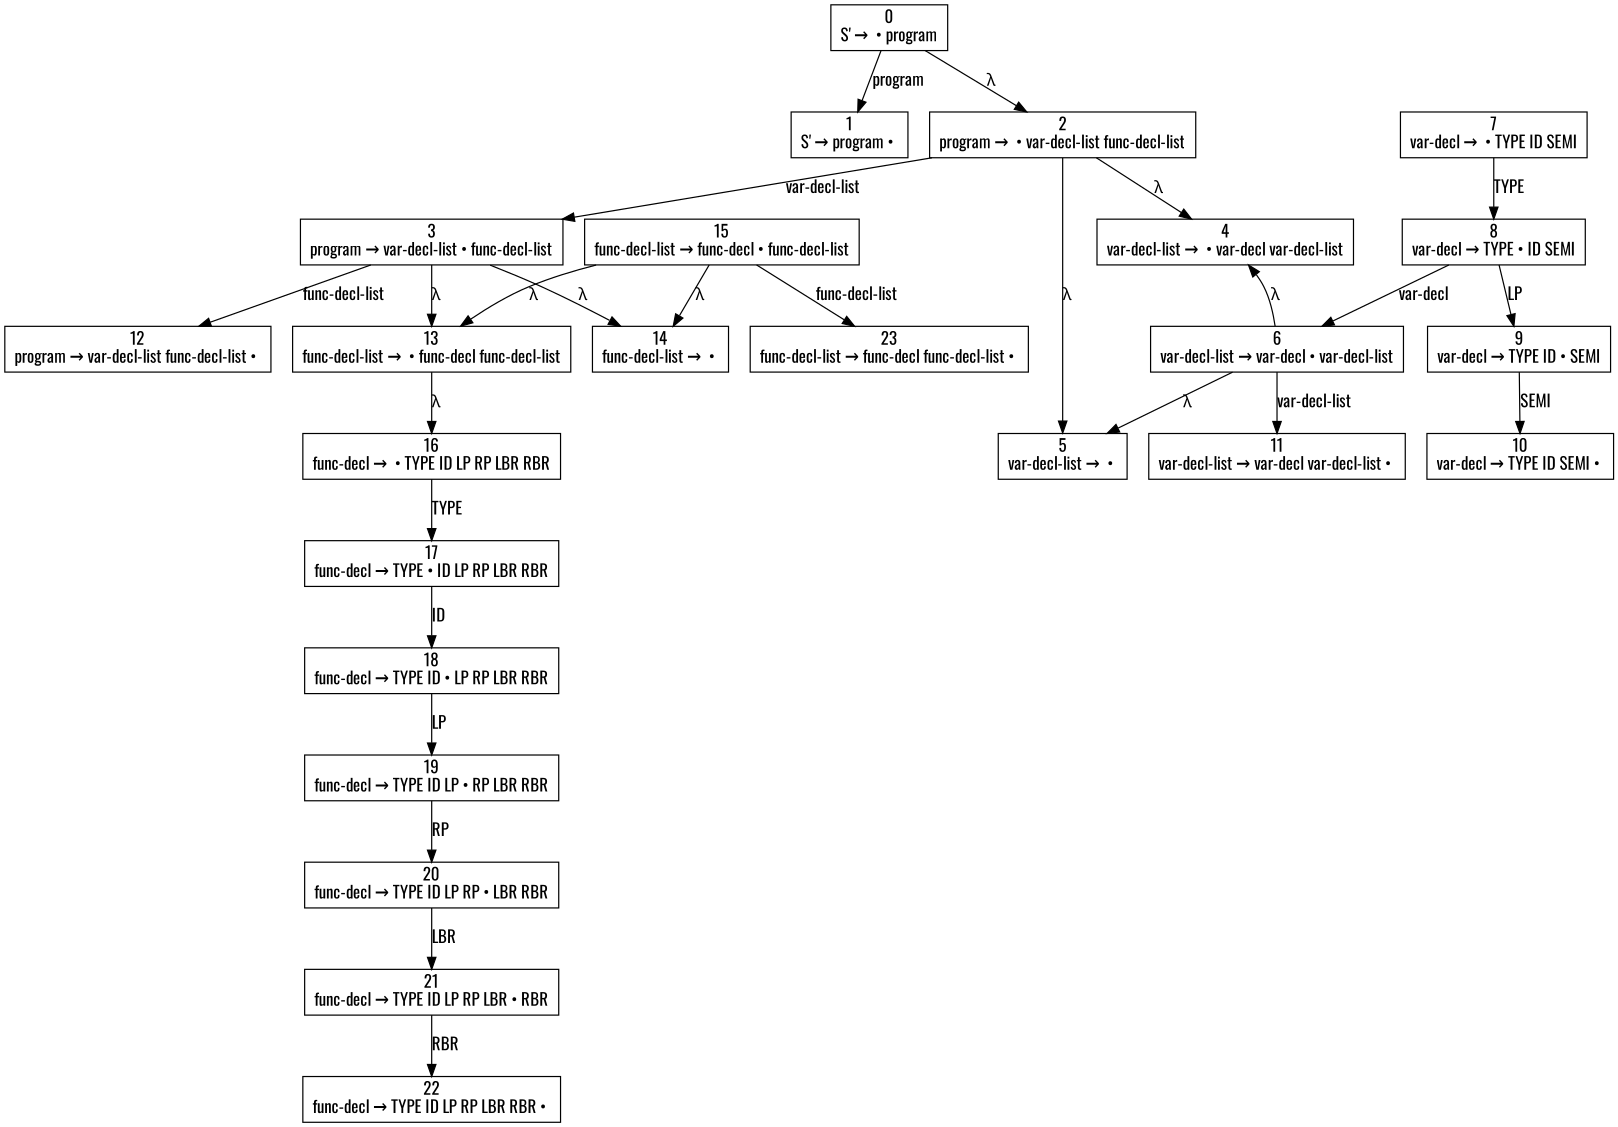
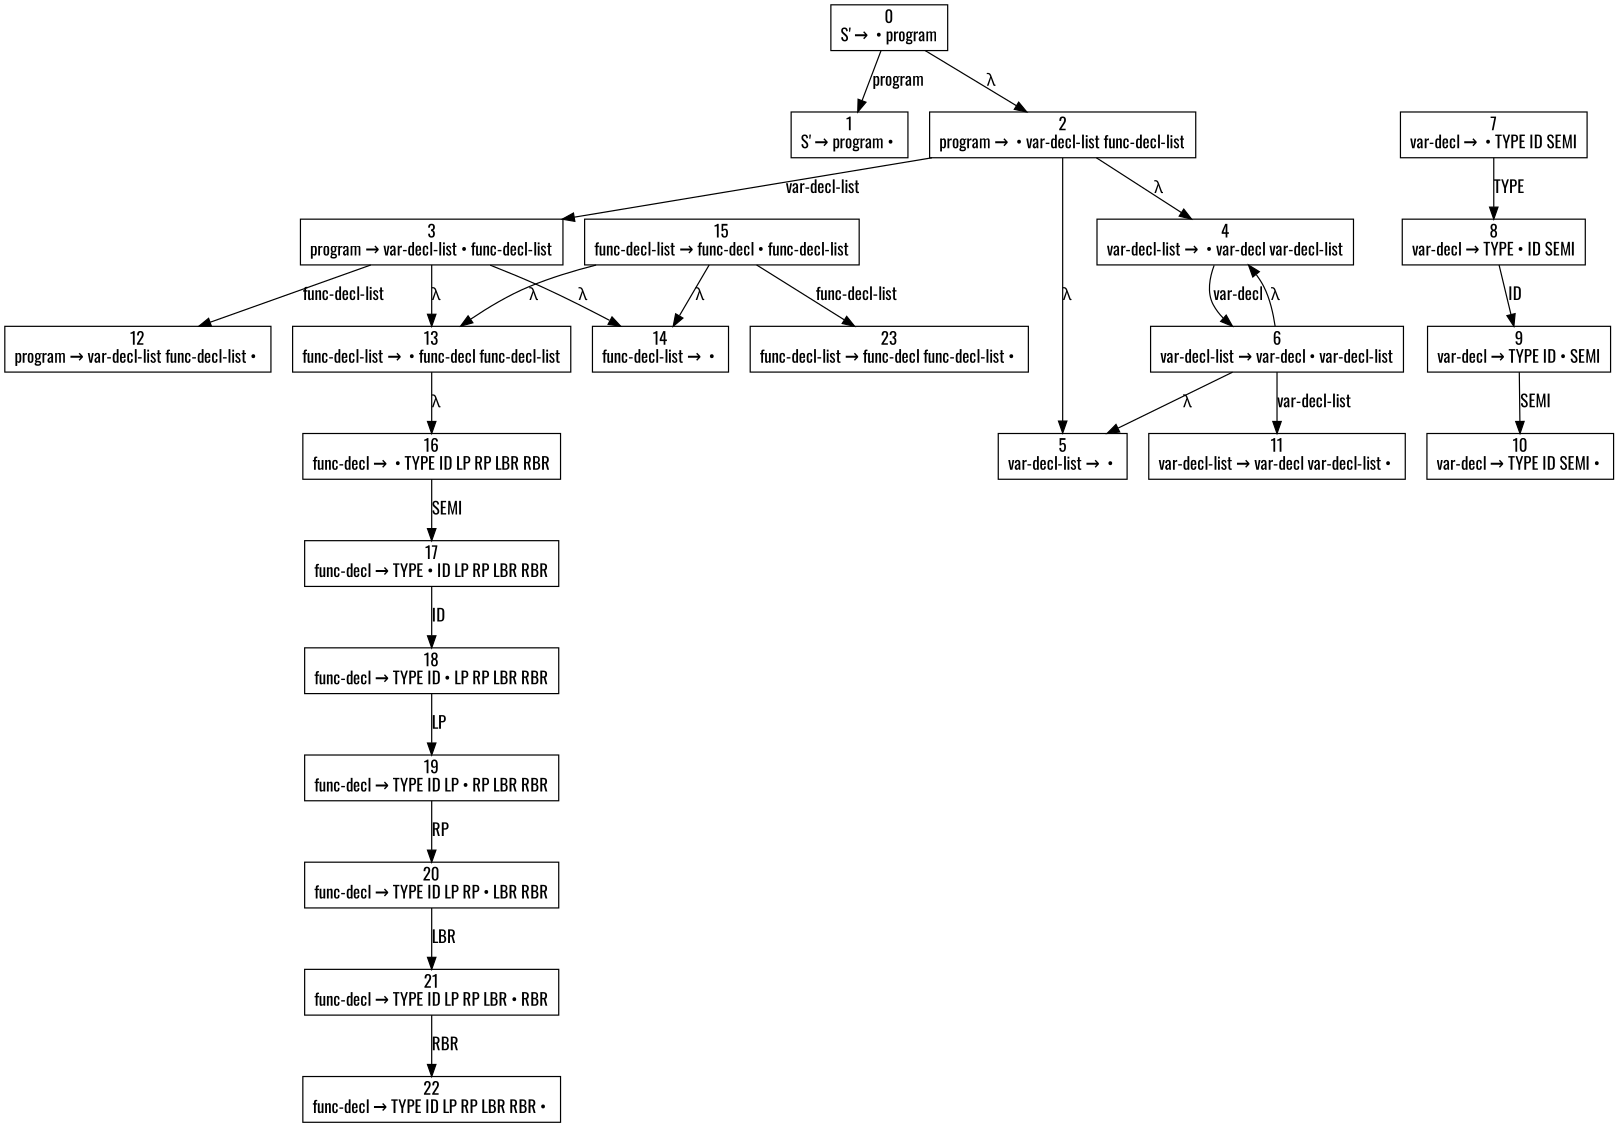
edge "8" -> "6": now "4" -> "6"
edge "8" -> "9": label "LP" -> "ID"
edge "16" -> "17": label "TYPE" -> "SEMI"
